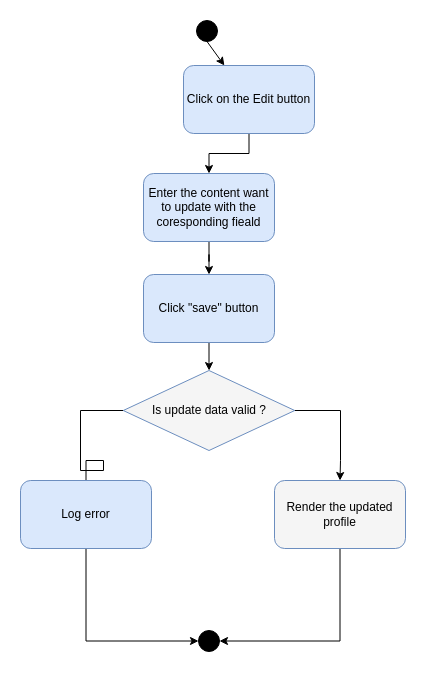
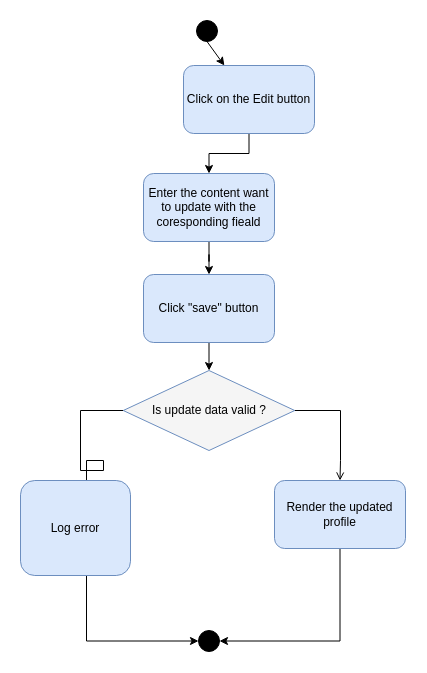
edge "Is update data valid ?" -> "Render the updated profile": arrowhead classic -> open
node "Log error": size 131x68 -> 110x95
node "Render the updated profile": fillcolor #f5f5f5 -> #dae8fc
